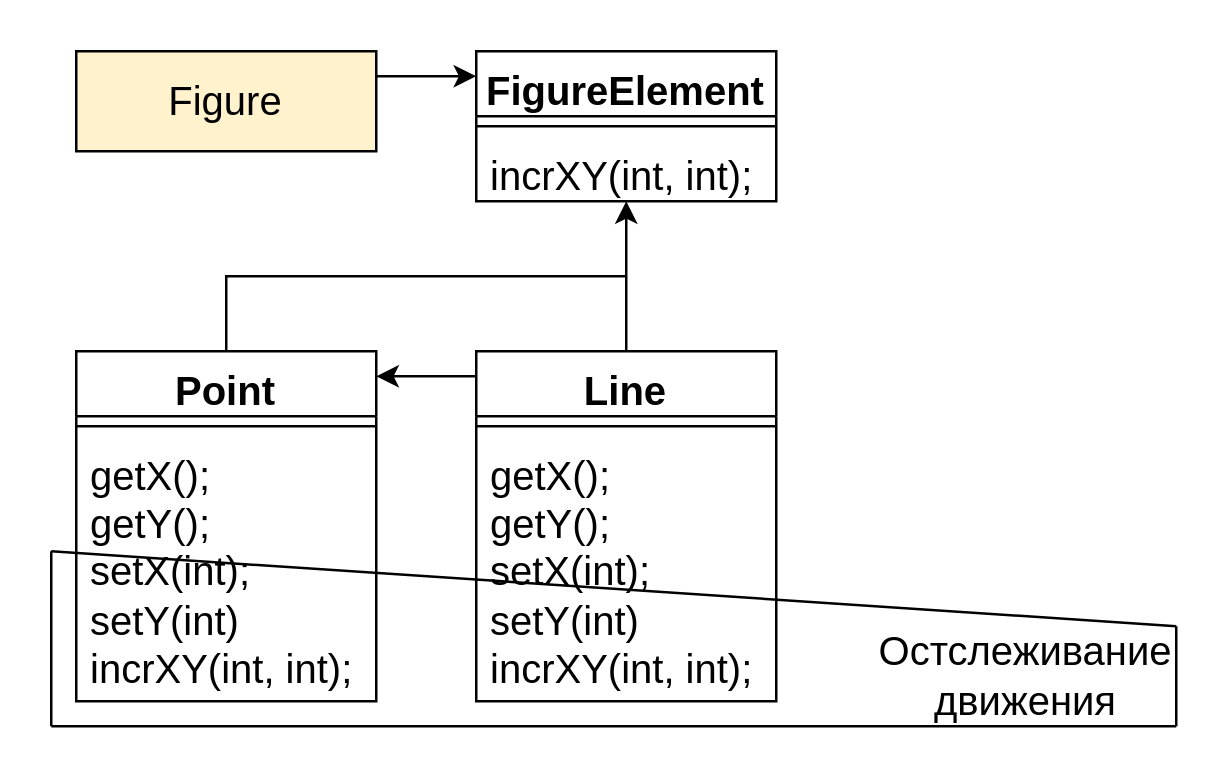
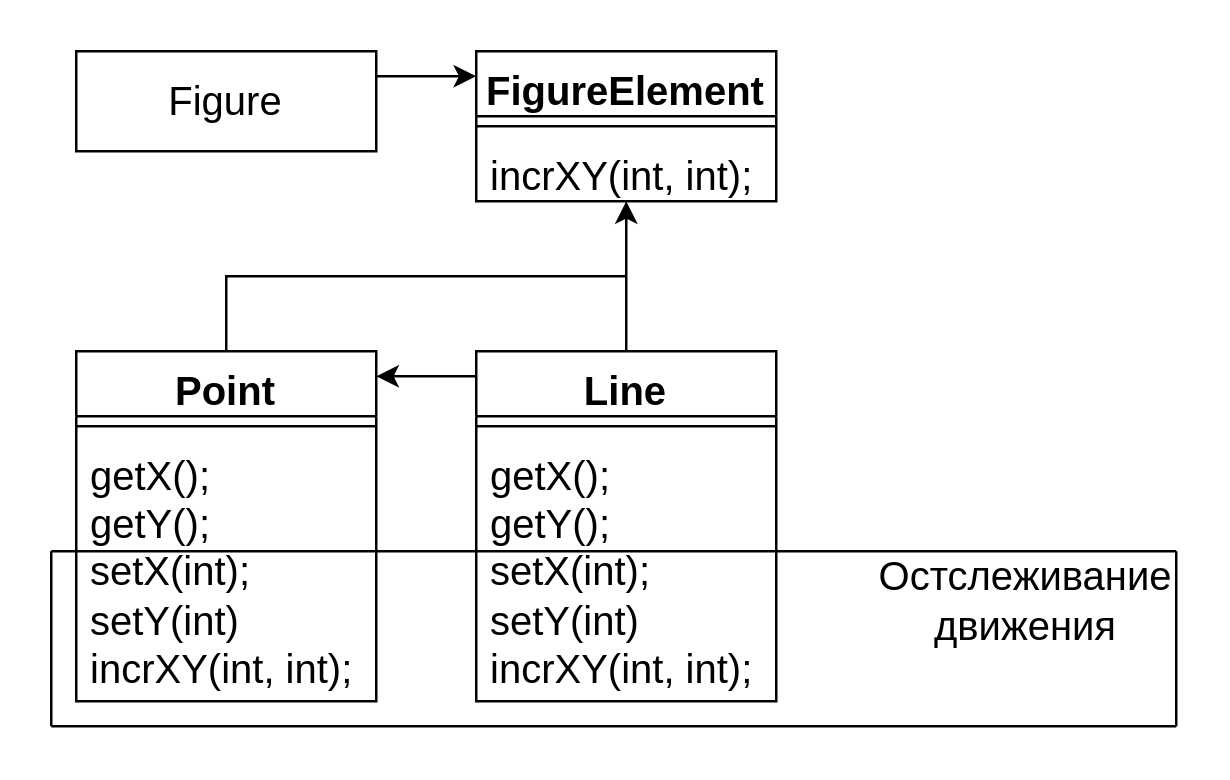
node "Figure": fillcolor #fff2cc -> #ffffff
node "Остслеживание движения": moved (1026, 676) -> (1026, 601)
